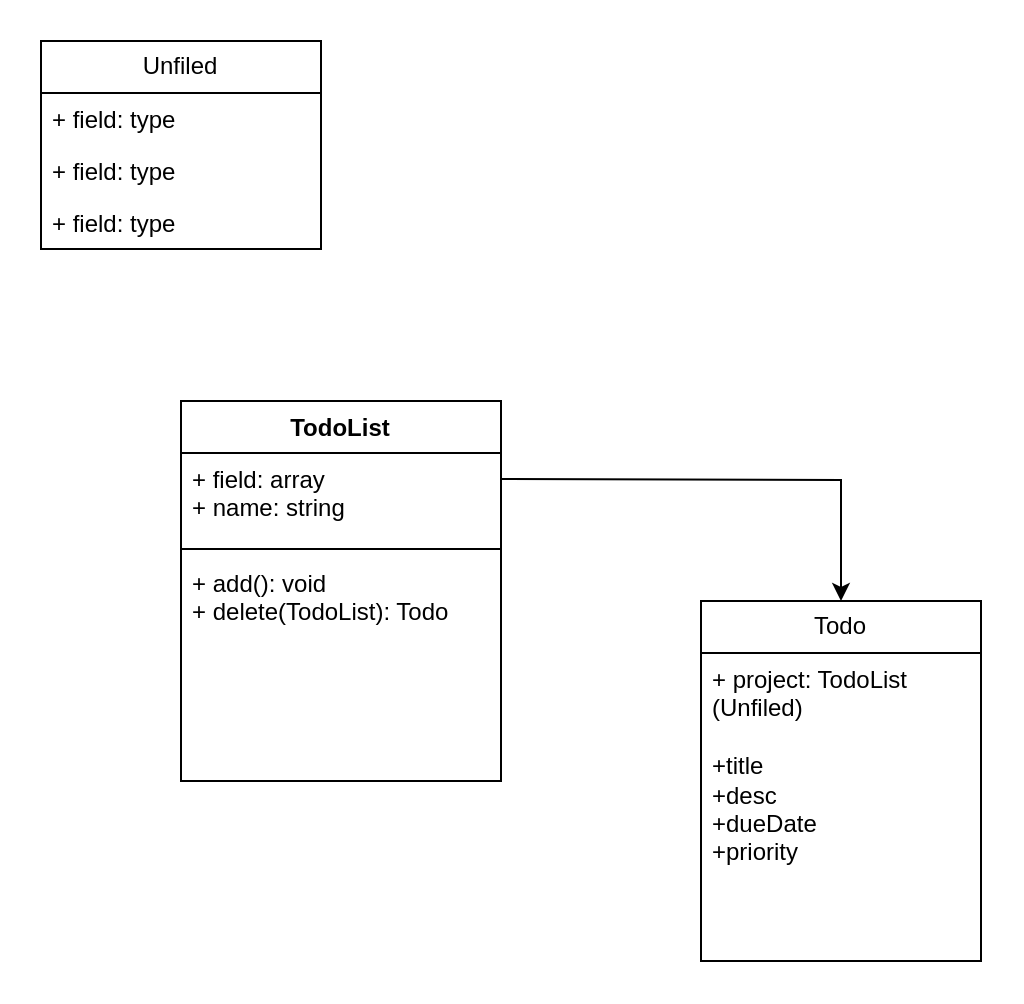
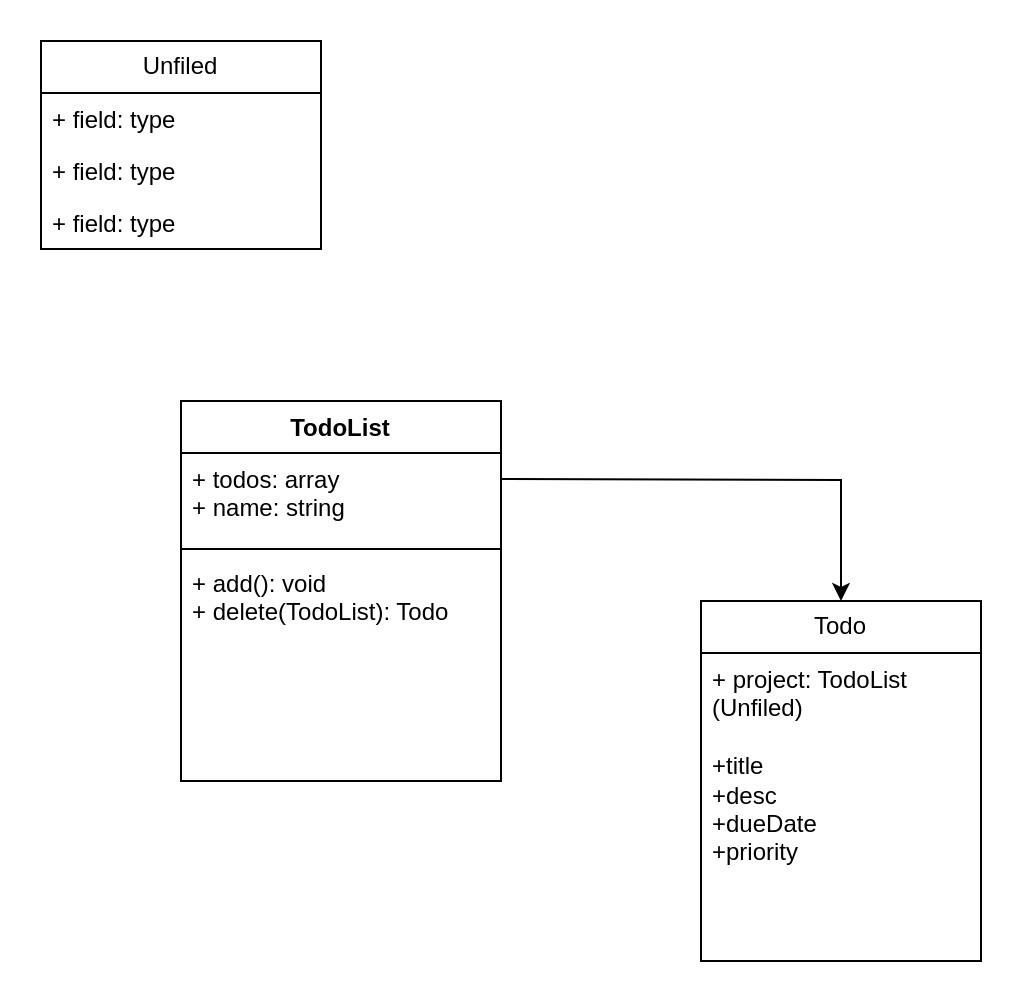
node "+ field: array + name: string": label "+ field: array + name: string" -> "+ todos: array + name: string"
